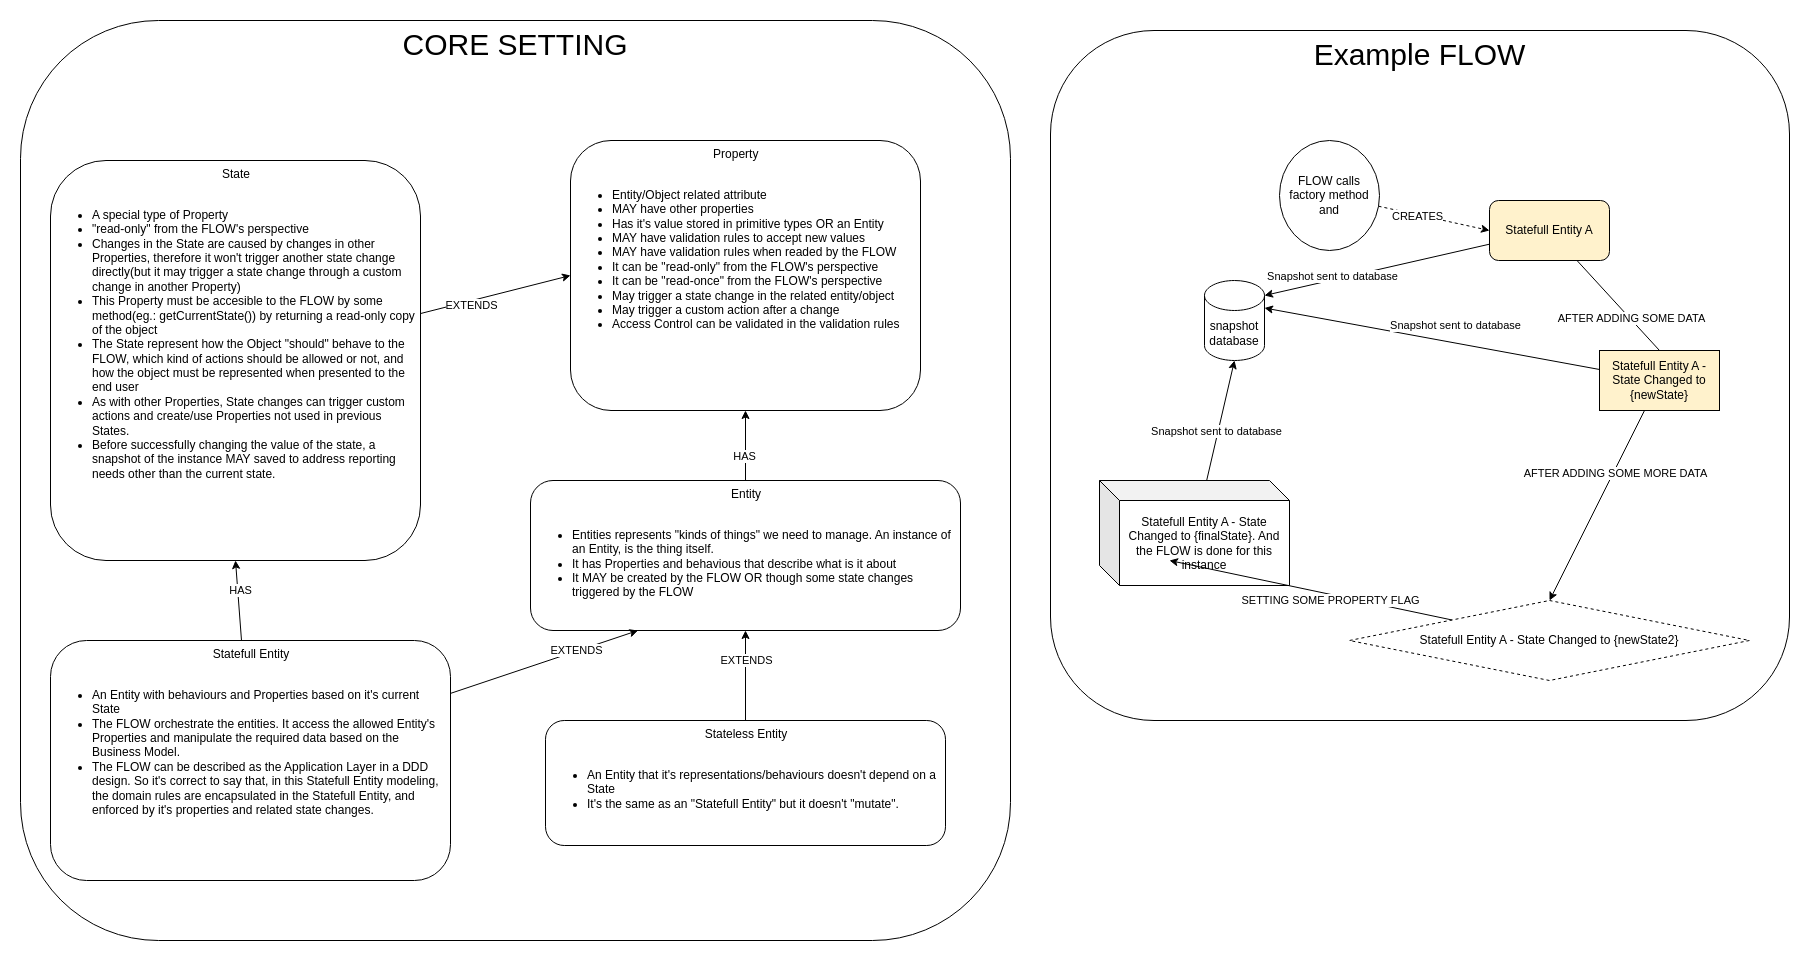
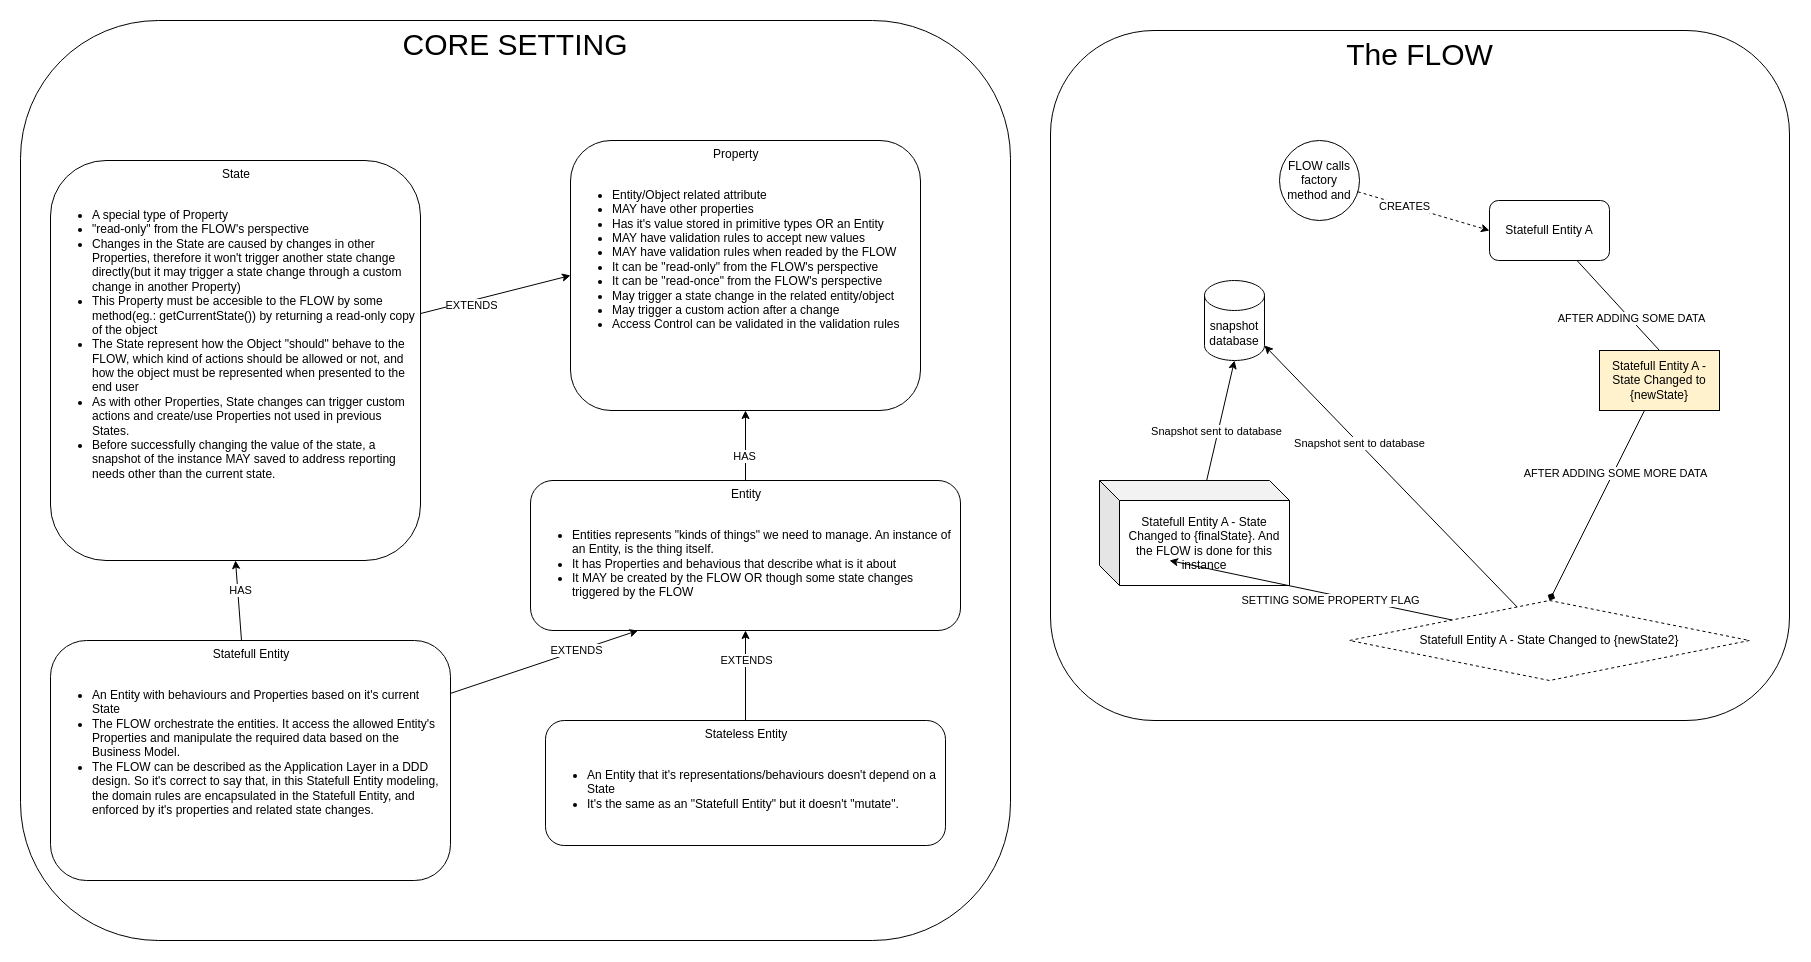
node "Example FLOW": label "Example FLOW" -> "The FLOW"
node "FLOW calls factory method and": size 100x110 -> 80x80
node "Statefull Entity A": fillcolor #fff2cc -> #ffffff
edge "Statefull Entity A" -> "snapshot database": removed, label "Snapshot sent to database"
edge "Statefull Entity A - State Changed to {newState}" -> "snapshot database": removed, label "Snapshot sent to database"
edge "Statefull Entity A - State Changed to {newState2}" -> "snapshot database": added, label "Snapshot sent to database"
edge "Statefull Entity A - State Changed to {newState}" -> "Statefull Entity A - State Changed to {newState2}": arrowhead classic -> diamond
